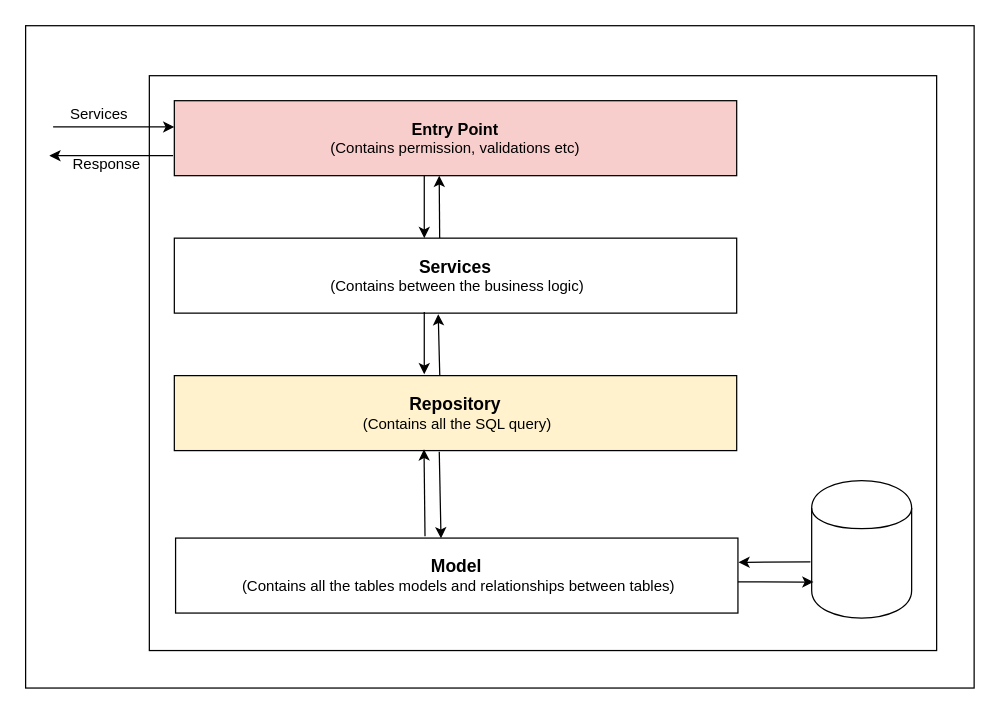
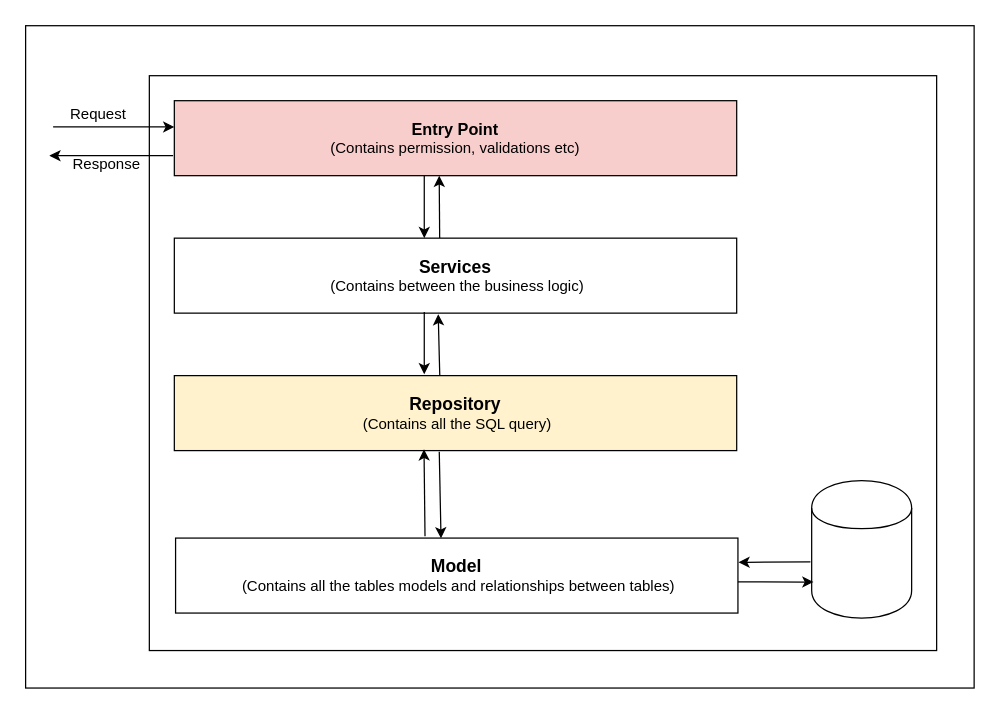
node "Services": label "Services" -> "Request"
